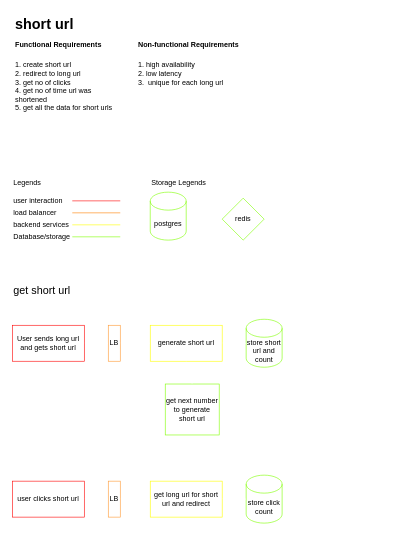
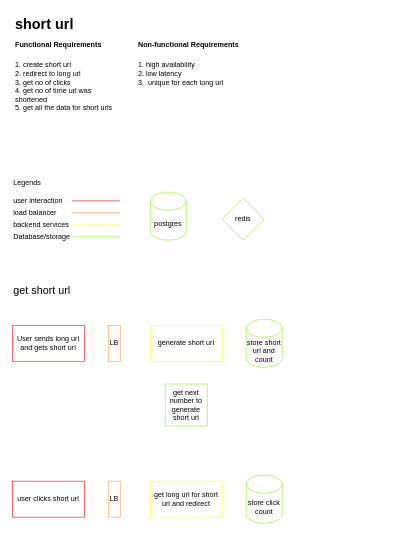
node "Storage Legends": removed
node "get next number to generate short url": size 54x51 -> 42x42
